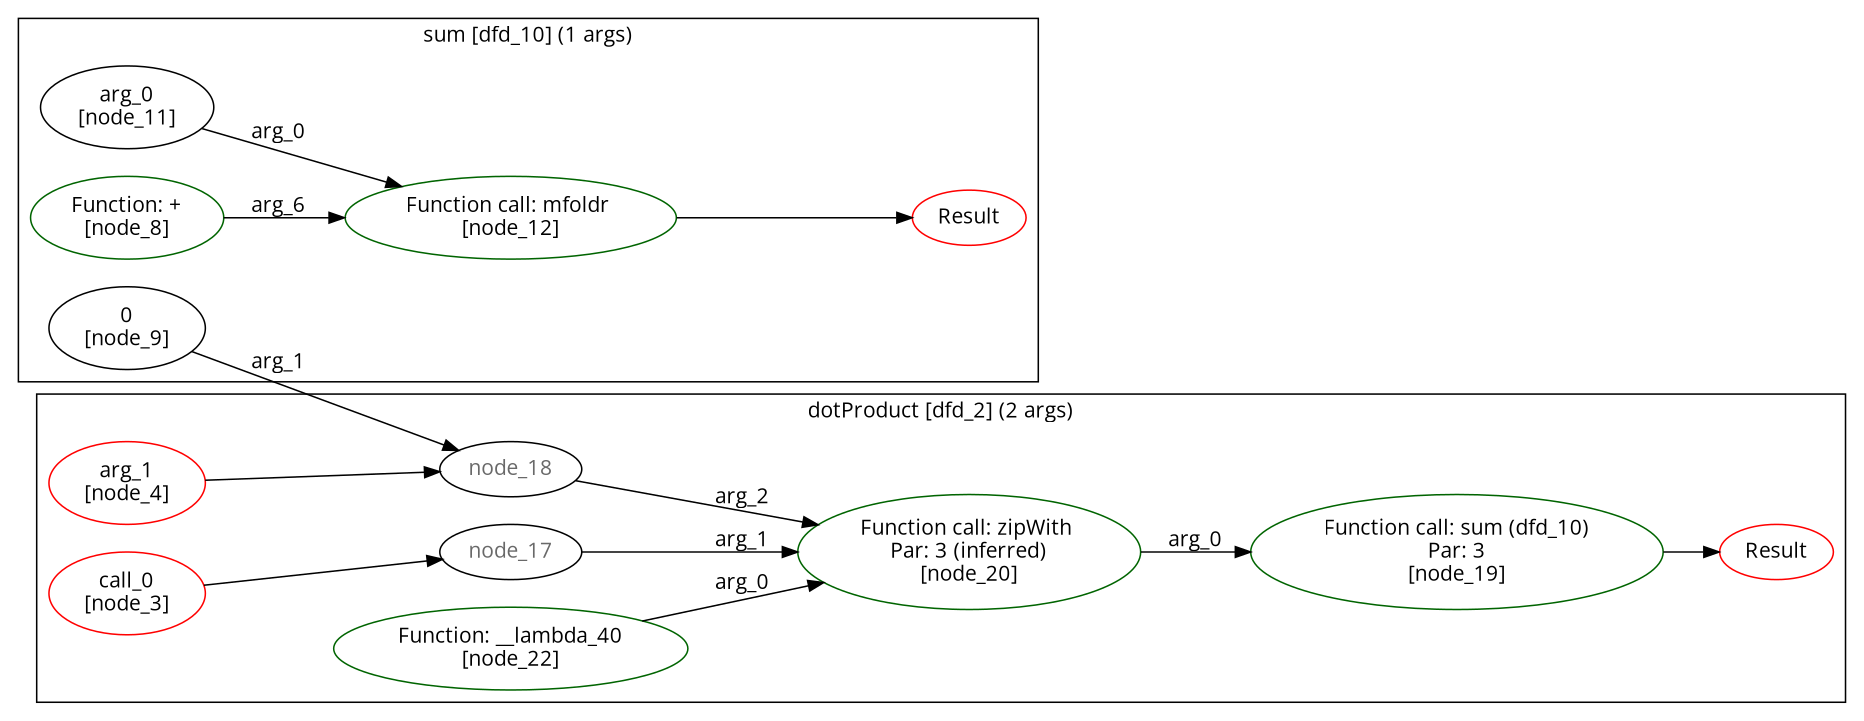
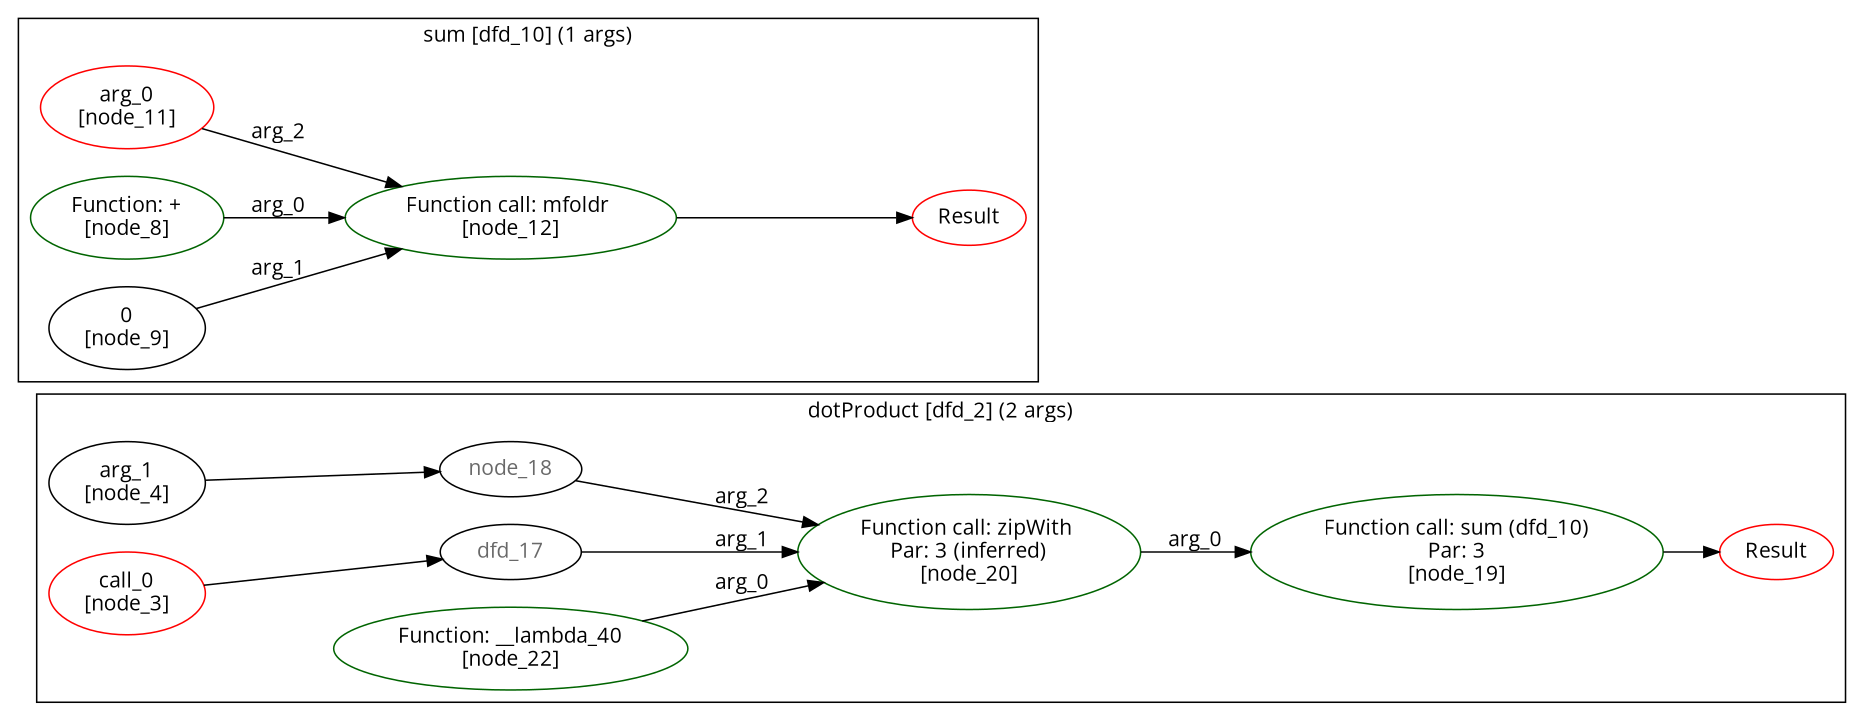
node "arg_0 [node_11]": color black -> red
edge "arg_0 [node_11]" -> "Function call: mfoldr [node_12]": label "arg_0" -> "arg_2"
edge "Function: + [node_8]" -> "Function call: mfoldr [node_12]": label "arg_6" -> "arg_0"
edge "0 [node_9]" -> "node_18": now "0 [node_9]" -> "Function call: mfoldr [node_12]"
node "arg_1 [node_4]": color red -> black
node "node_17": label "node_17" -> "dfd_17"
